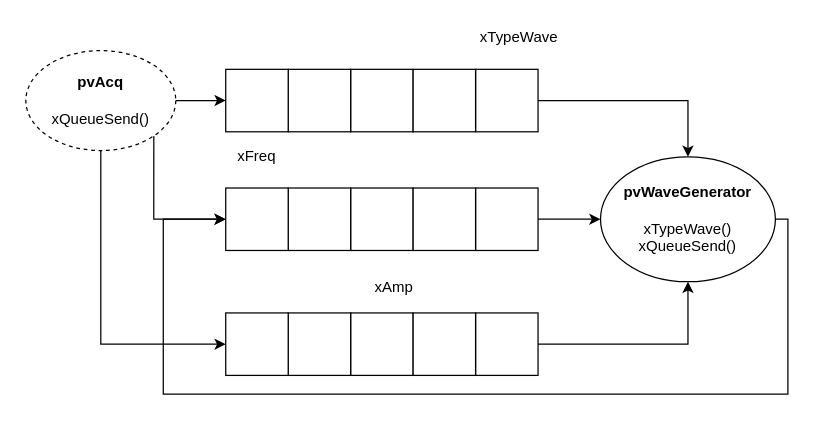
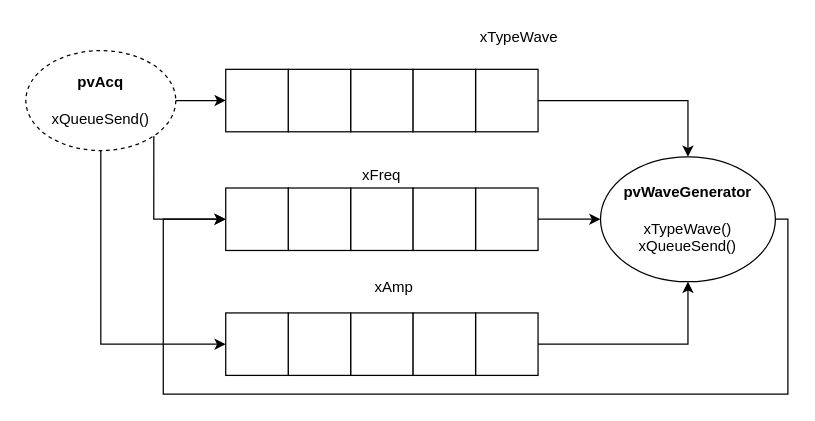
node "xFreq": moved (257, 157) -> (382, 176)
